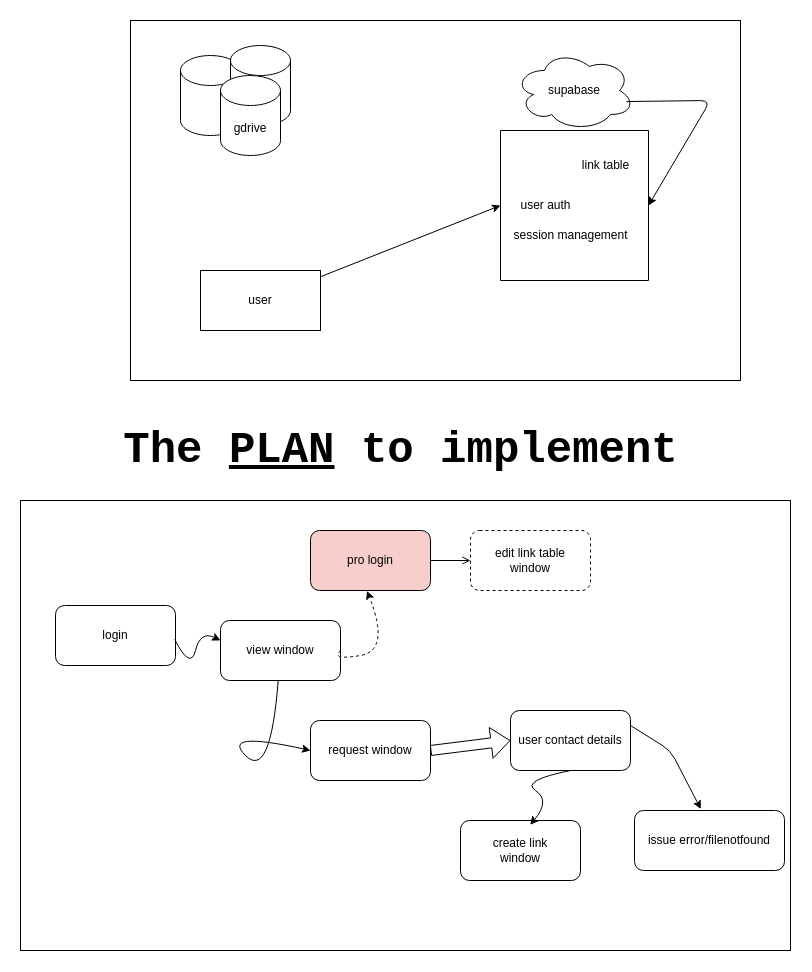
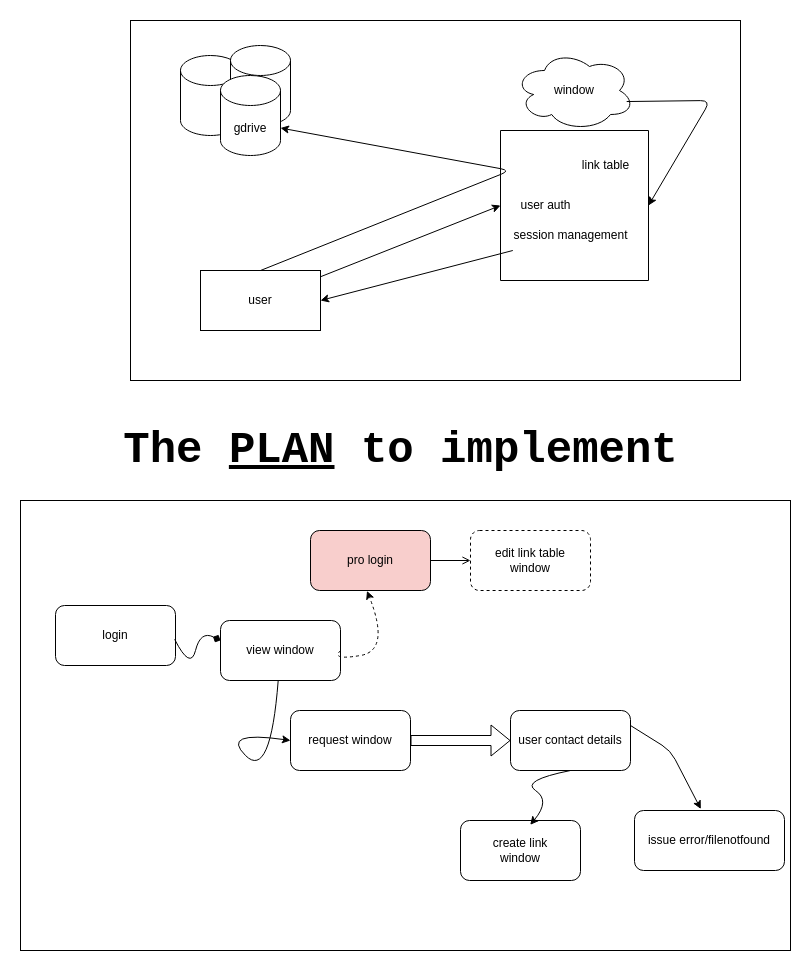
node "supabase": label "supabase" -> "window"
edge "user" -> "gdrive": added
edge "session management" -> "user": added
edge "login" -> "view window": arrowhead classic -> diamond
node "request window": moved (371, 751) -> (351, 741)
